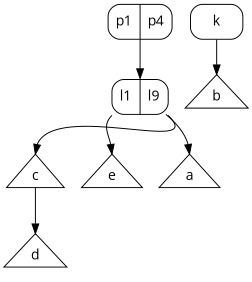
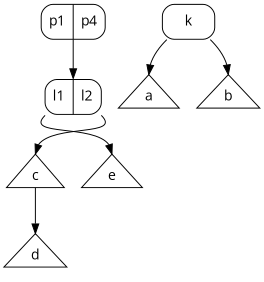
node "l1": text "l9" -> "l2"
edge "l1" -> "a": now "k" -> "a"
